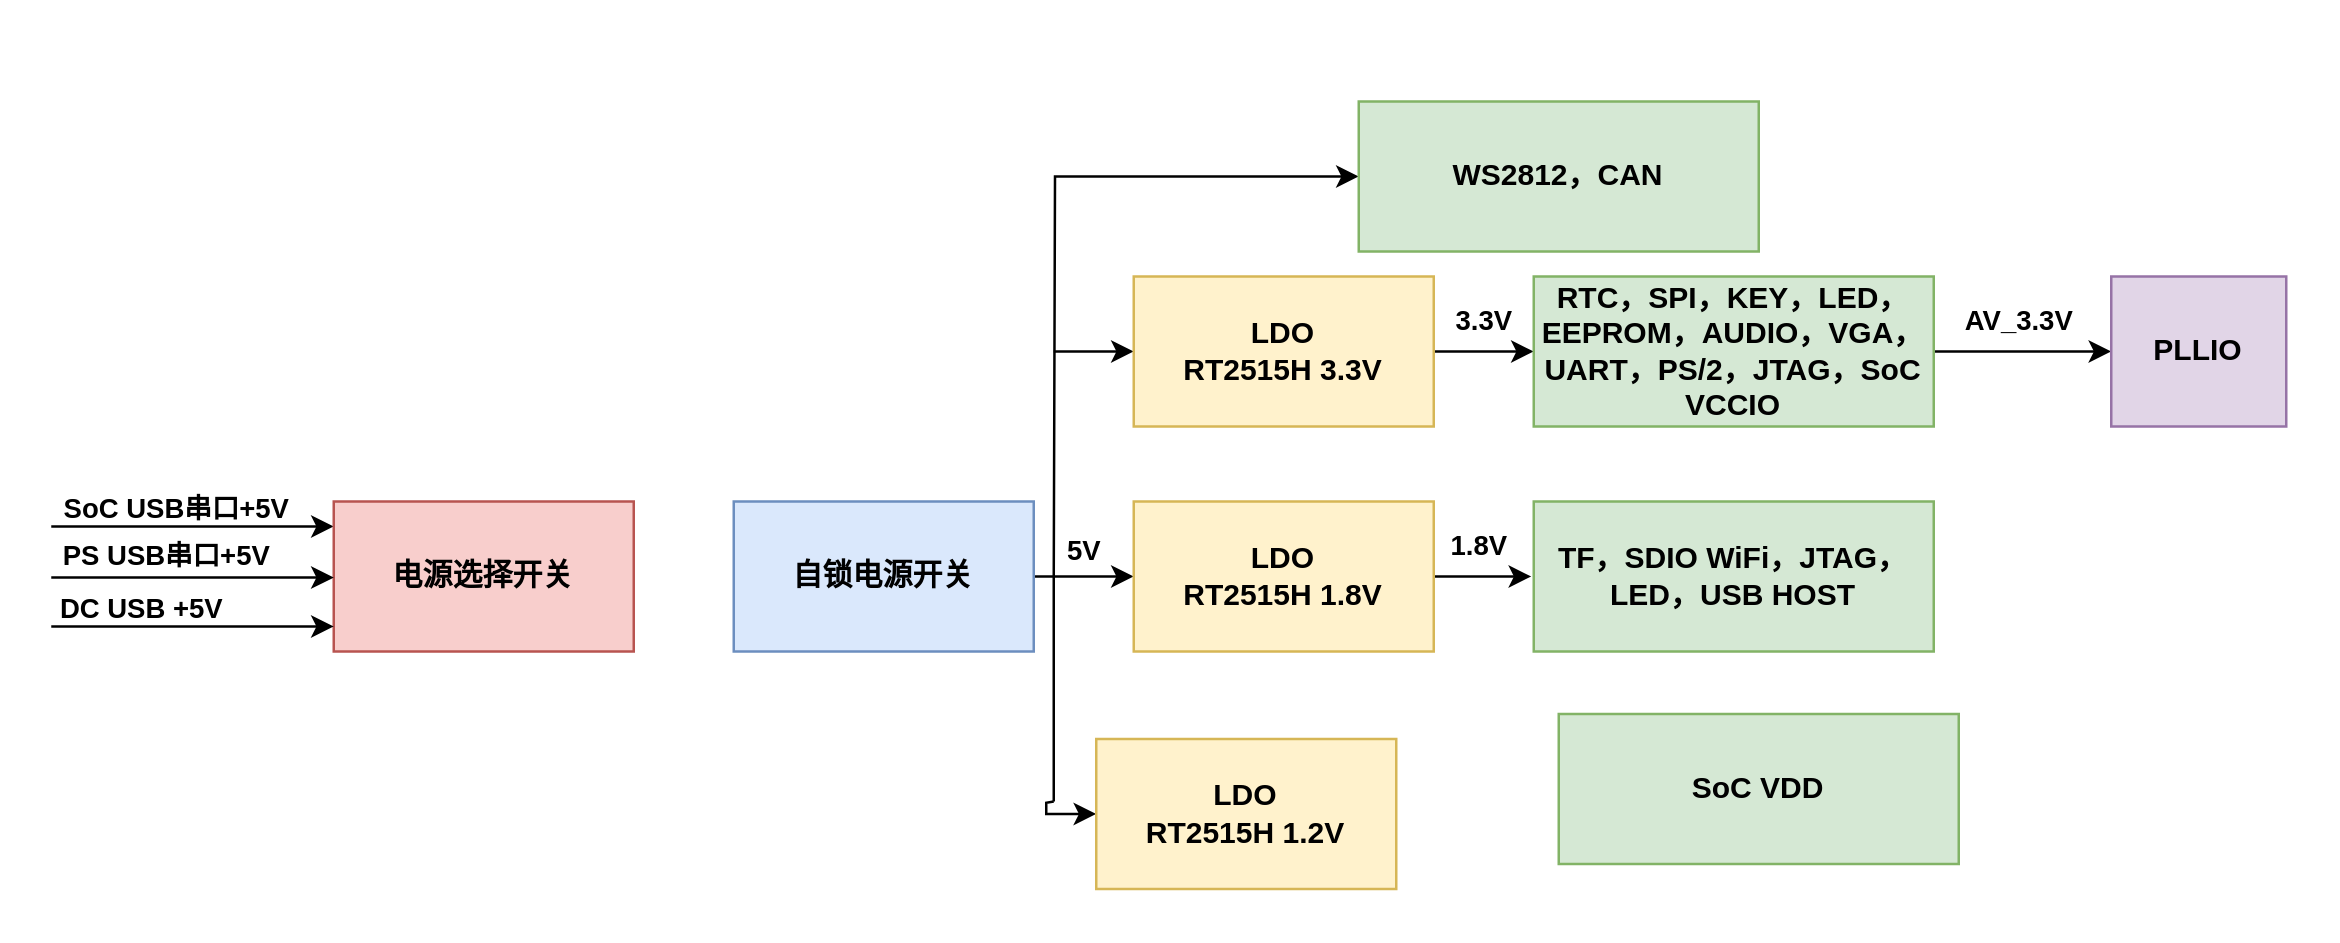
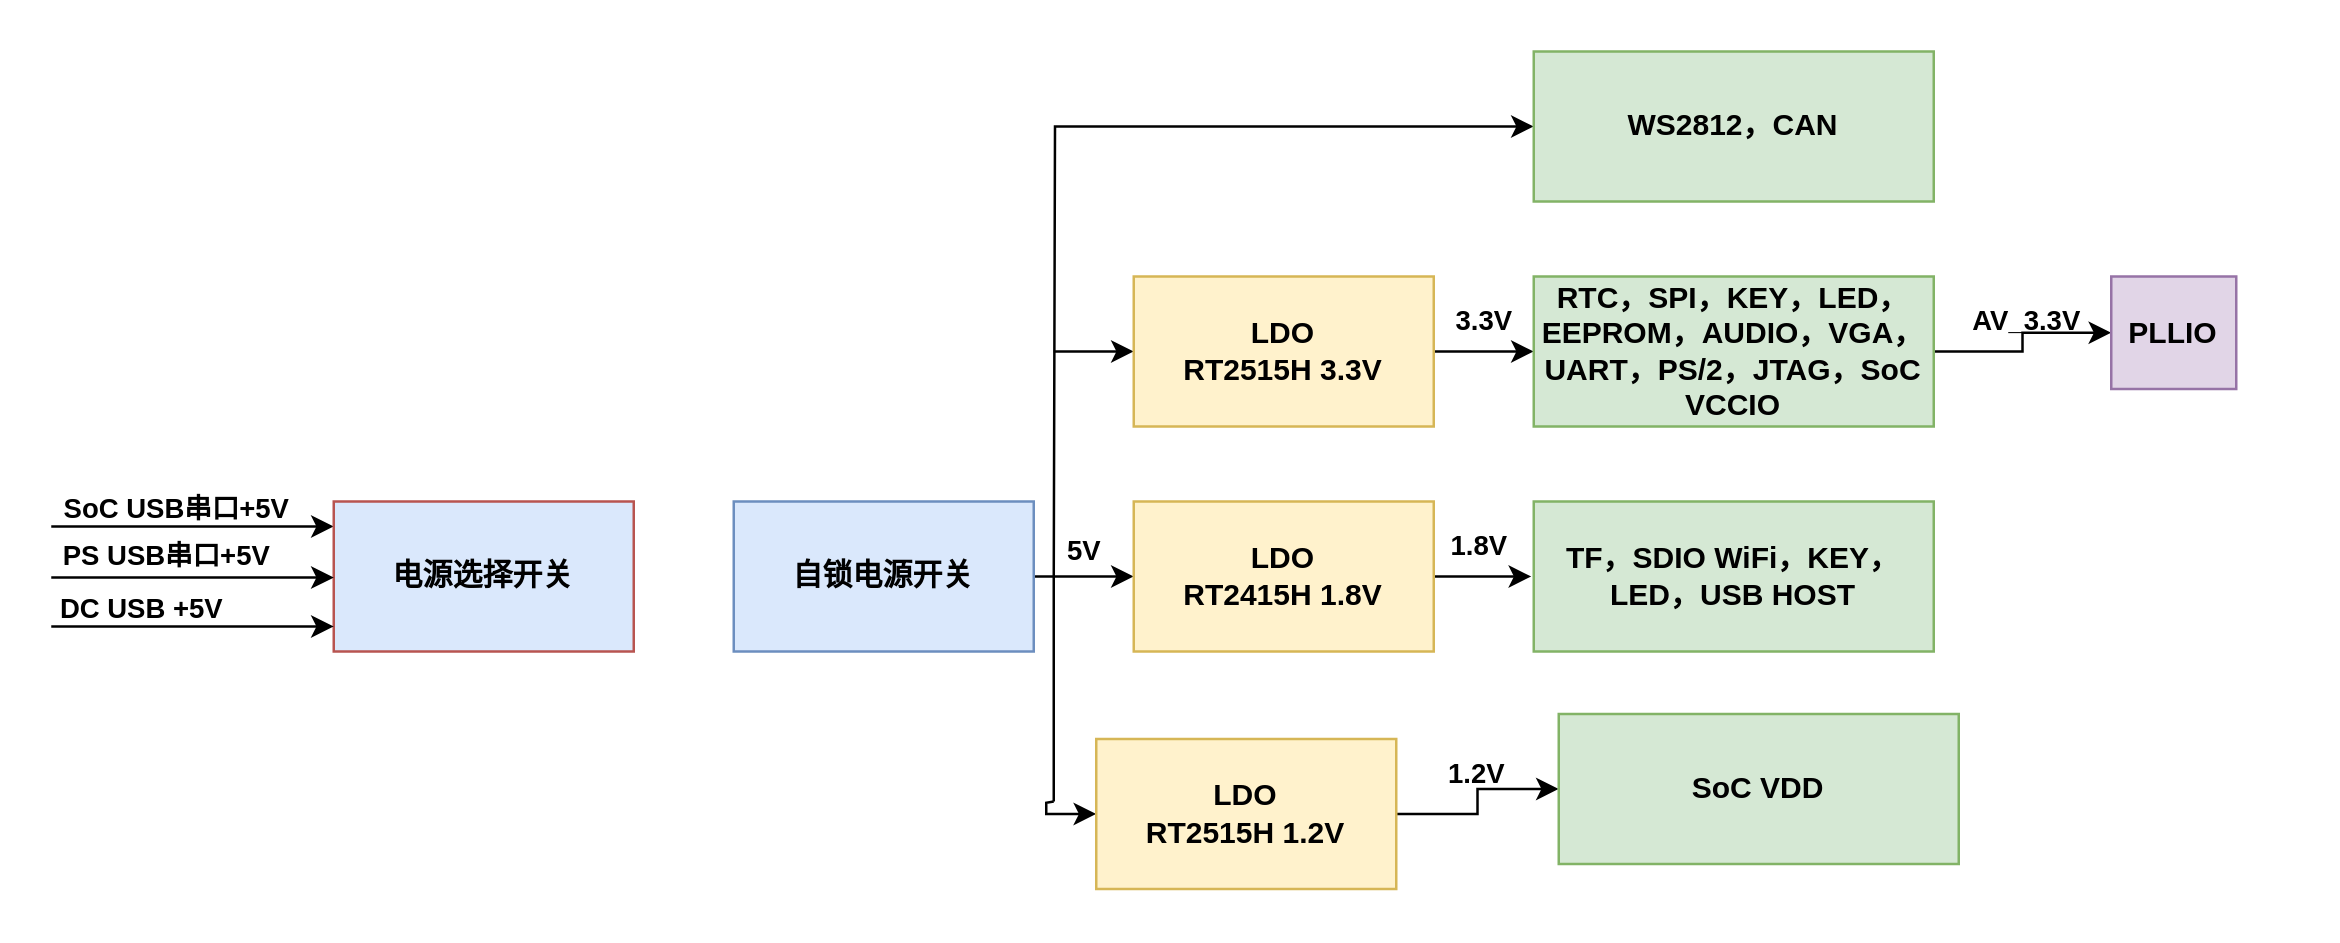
node "WS2812，CAN": moved (1559, 176) -> (1734, 126)
node "PLLIO": size 175x150 -> 125x113
node "电源选择开关": fillcolor #f8cecc -> #dae8fc
node "LDO RT2515H 1.8V": label "LDO RT2515H 1.8V" -> "LDO RT2415H 1.8V"
node "TF，SDIO WiFi，JTAG，LED，USB HOST": label "TF，SDIO WiFi，JTAG，LED，USB HOST" -> "TF，SDIO WiFi，KEY，LED，USB HOST"
edge "LDO RT2515H 1.2V" -> "SoC VDD": added, label "1.2V"
